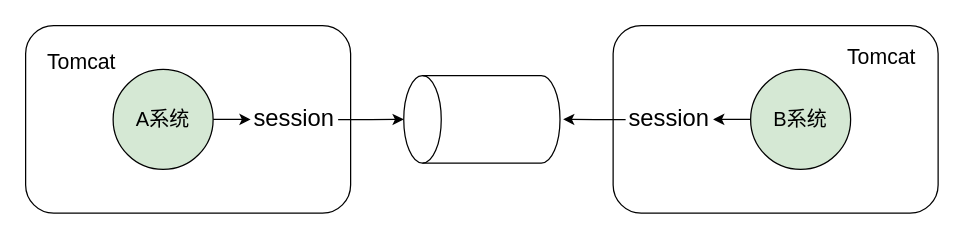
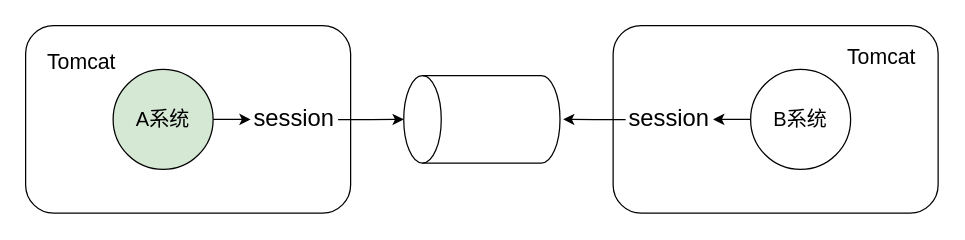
node "B系统": fillcolor #d5e8d4 -> #ffffff
